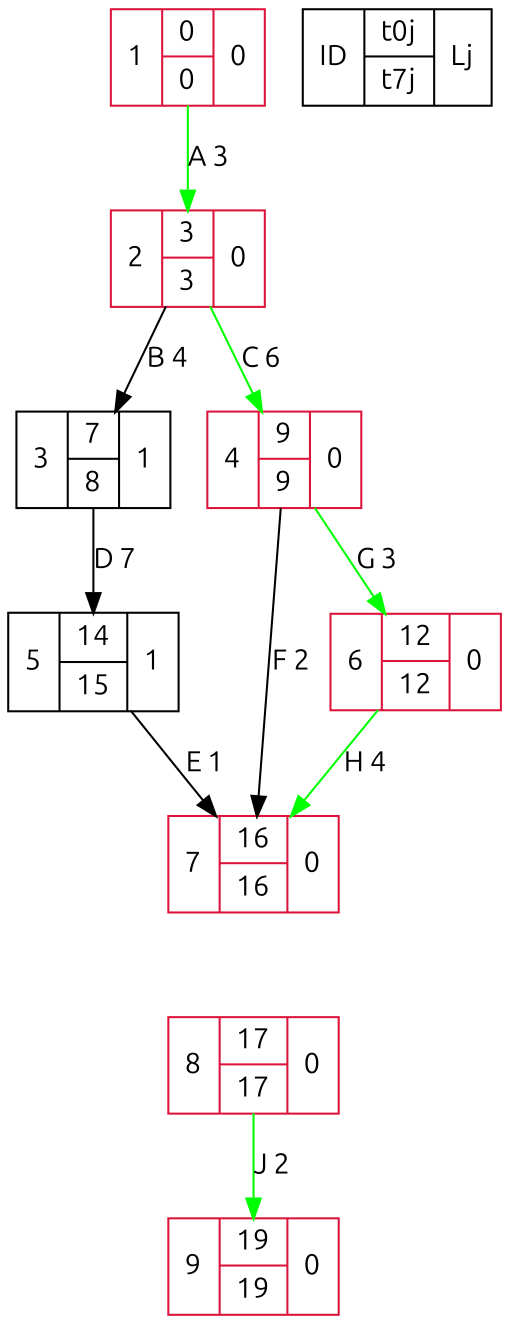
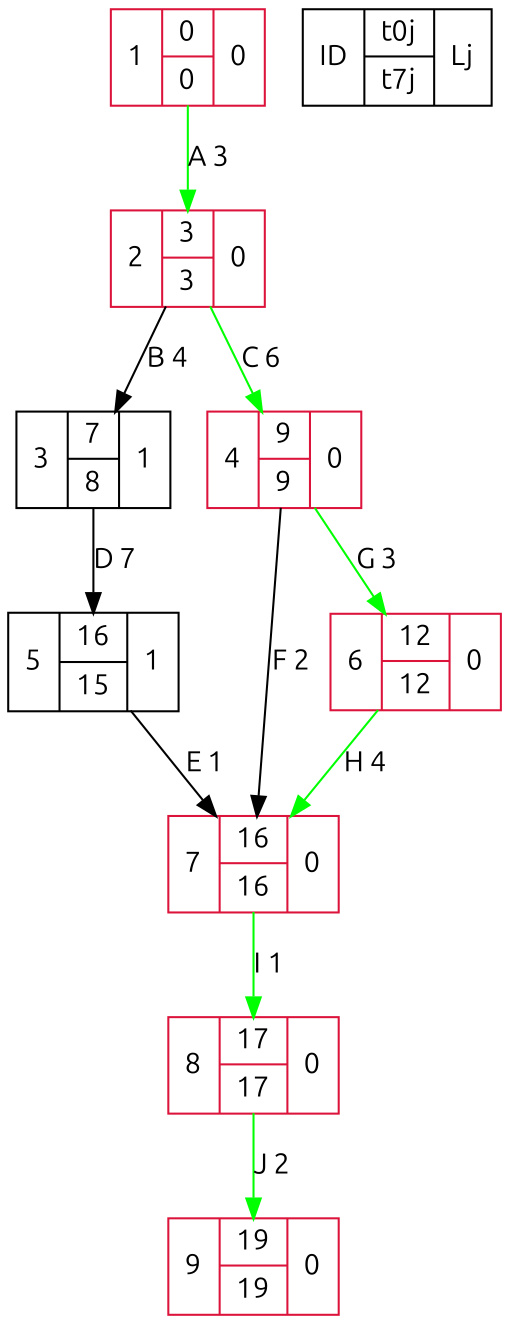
node "5": text "14" -> "16"
edge "7" -> "8": added, label "I 1"
